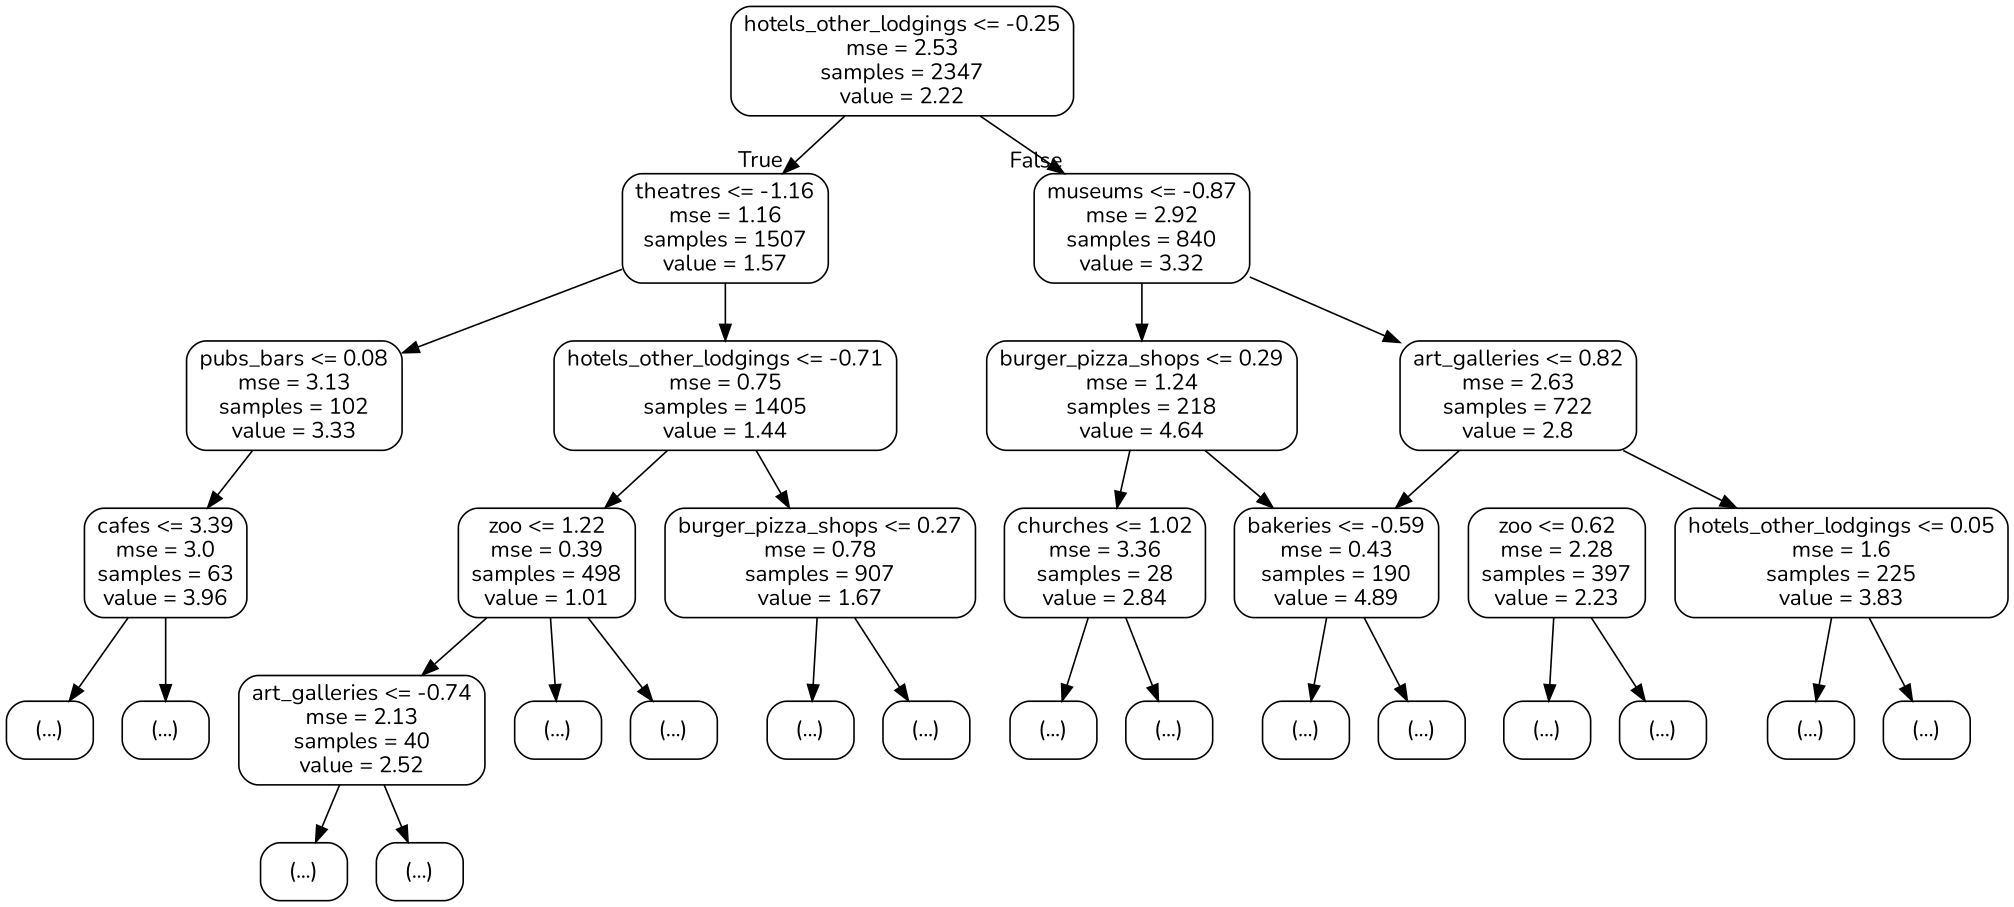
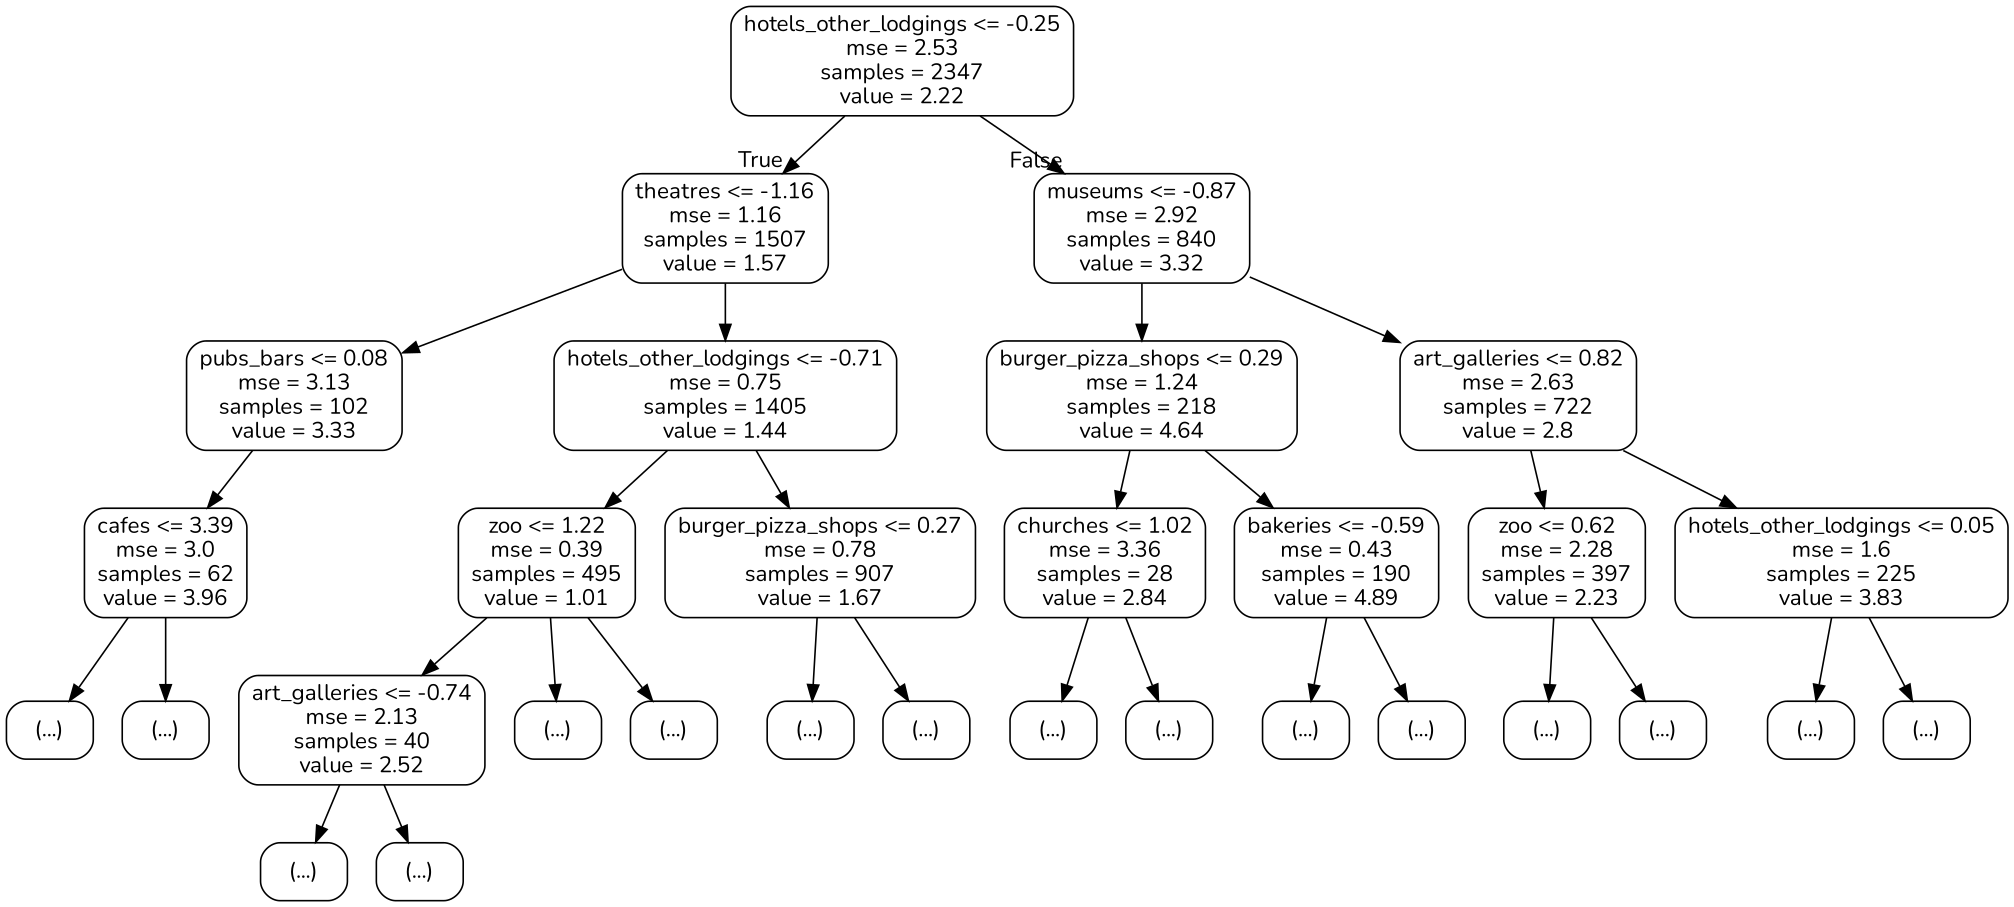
edge "art_galleries <= 0.82 mse = 2.63 samples = 722 value = 2.8" -> "bakeries <= -0.59 mse = 0.43 samples = 190 value = 4.89": now "art_galleries <= 0.82 mse = 2.63 samples = 722 value = 2.8" -> "zoo <= 0.62 mse = 2.28 samples = 397 value = 2.23"
node "cafes <= 3.39 mse = 3.0 samples = 63 value = 3.96": label "cafes <= 3.39 mse = 3.0 samples = 63 value = 3.96" -> "cafes <= 3.39 mse = 3.0 samples = 62 value = 3.96"
node "zoo <= 1.22 mse = 0.39 samples = 498 value = 1.01": label "zoo <= 1.22 mse = 0.39 samples = 498 value = 1.01" -> "zoo <= 1.22 mse = 0.39 samples = 495 value = 1.01"
